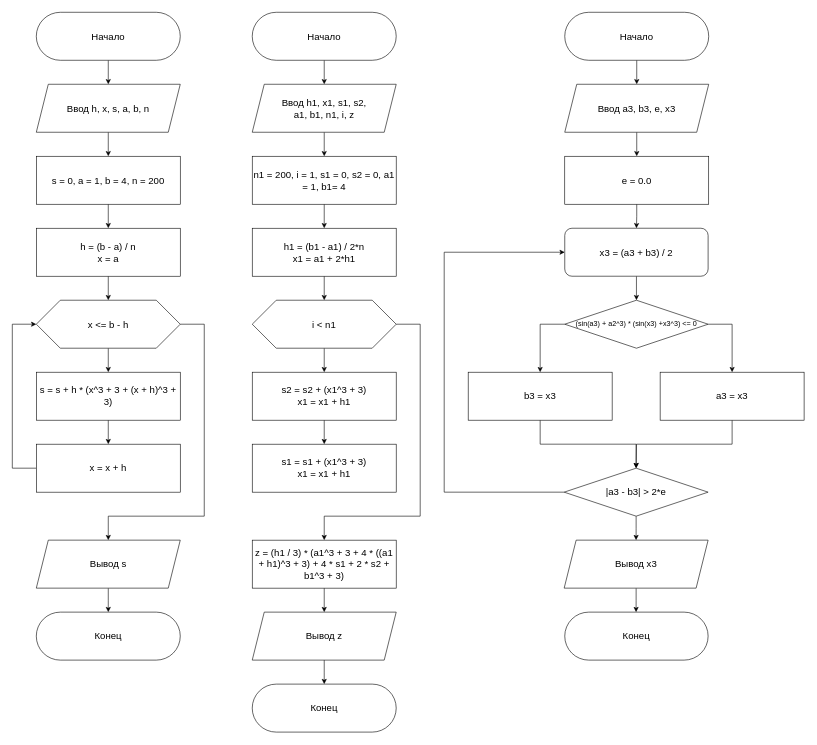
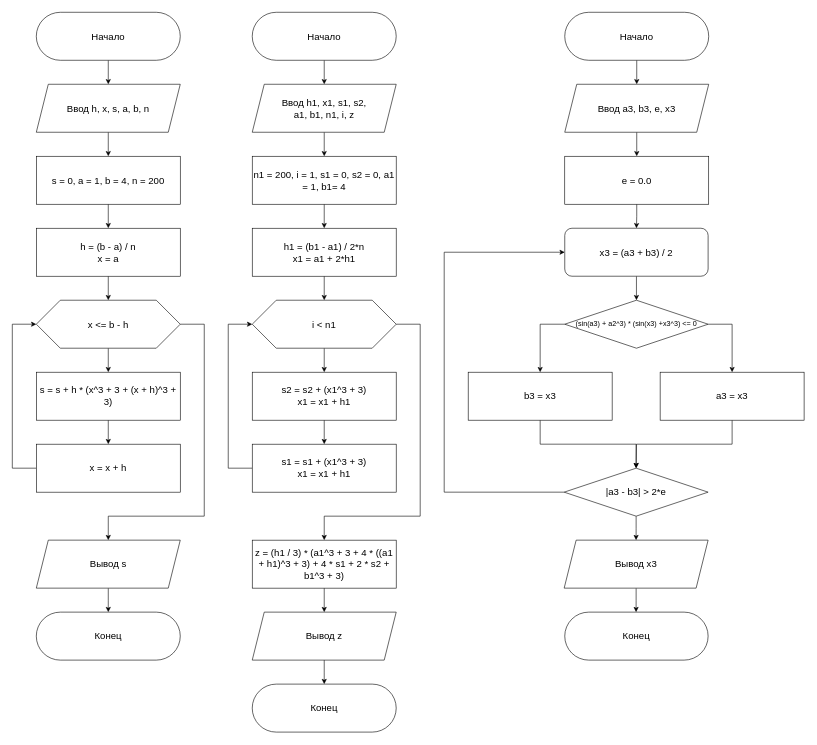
edge "s1 = s1 + (x1^3 + 3)x1 = x1 + h1" -> "i < n1": added
